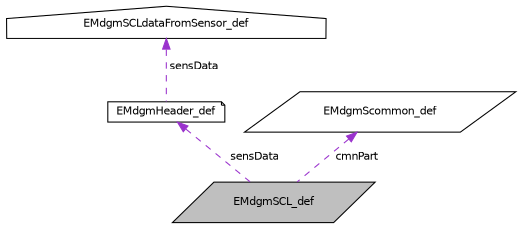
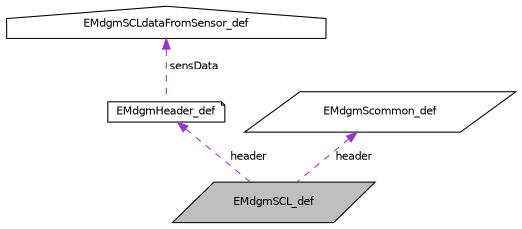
edge "EMdgmSCL_def" -> "EMdgmHeader_def": label " sensData" -> " header"
edge "EMdgmSCL_def" -> "EMdgmScommon_def": label " cmnPart" -> " header"
